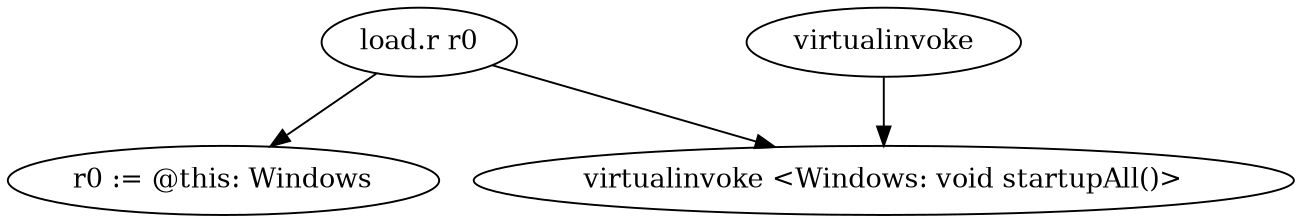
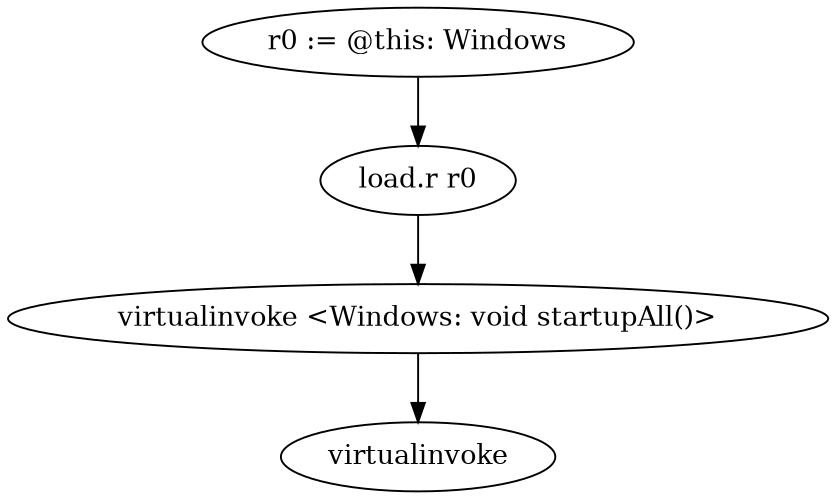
edge "virtualinvoke" -> "virtualinvoke <Windows: void startupAll()>": reversed
edge "load.r r0" -> "r0 := @this: Windows": reversed
